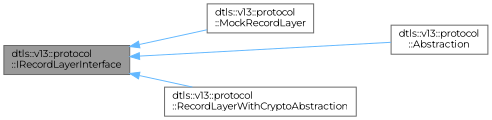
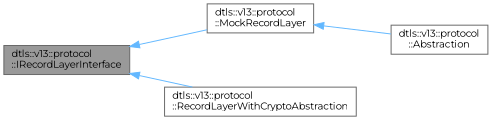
edge "dtls::v13::protocol ::Abstraction" -> "dtls::v13::protocol ::IRecordLayerInterface": now "dtls::v13::protocol ::Abstraction" -> "dtls::v13::protocol ::MockRecordLayer"
